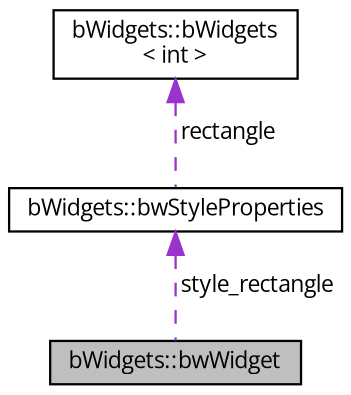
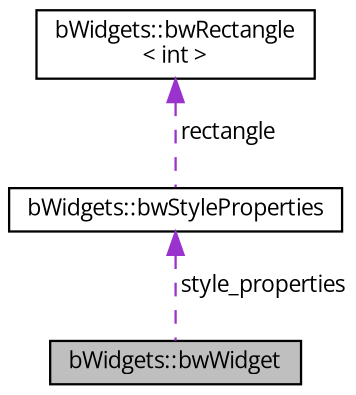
node "bWidgets::bWidgets < int >": label "bWidgets::bWidgets < int >" -> "bWidgets::bwRectangle < int >"
edge "bWidgets::bwWidget" -> "bWidgets::bwStyleProperties": label " style_rectangle" -> " style_properties"
